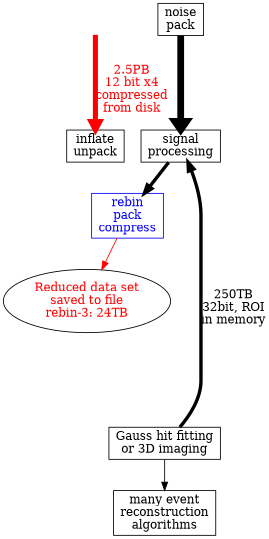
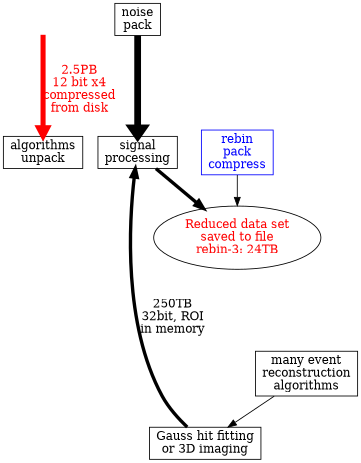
node "inflate unpack": label "inflate unpack" -> "algorithms unpack"
edge "signal processing" -> "rebin pack compress": now "signal processing" -> "Reduced data set saved to file rebin-3: 24TB"
edge "rebin pack compress" -> "Reduced data set saved to file rebin-3: 24TB": color red -> black
edge "Gauss hit fitting or 3D imaging" -> "many event reconstruction algorithms": reversed
